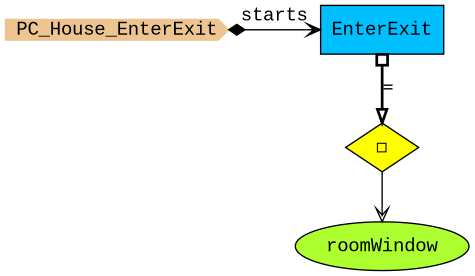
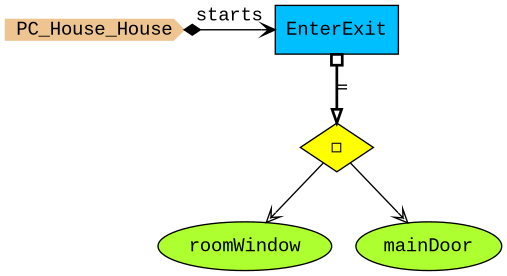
node "PC_House_EnterExit": label "PC_House_EnterExit" -> "PC_House_House"
node "mainDoor": added
